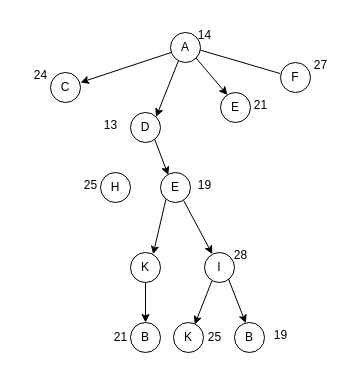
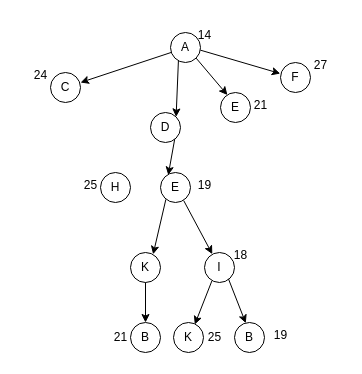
edge "A" -- "F": arrowhead none -> classic
node "13": removed
node "D": moved (146, 128) -> (166, 128)
node "28": label "28" -> "18"
